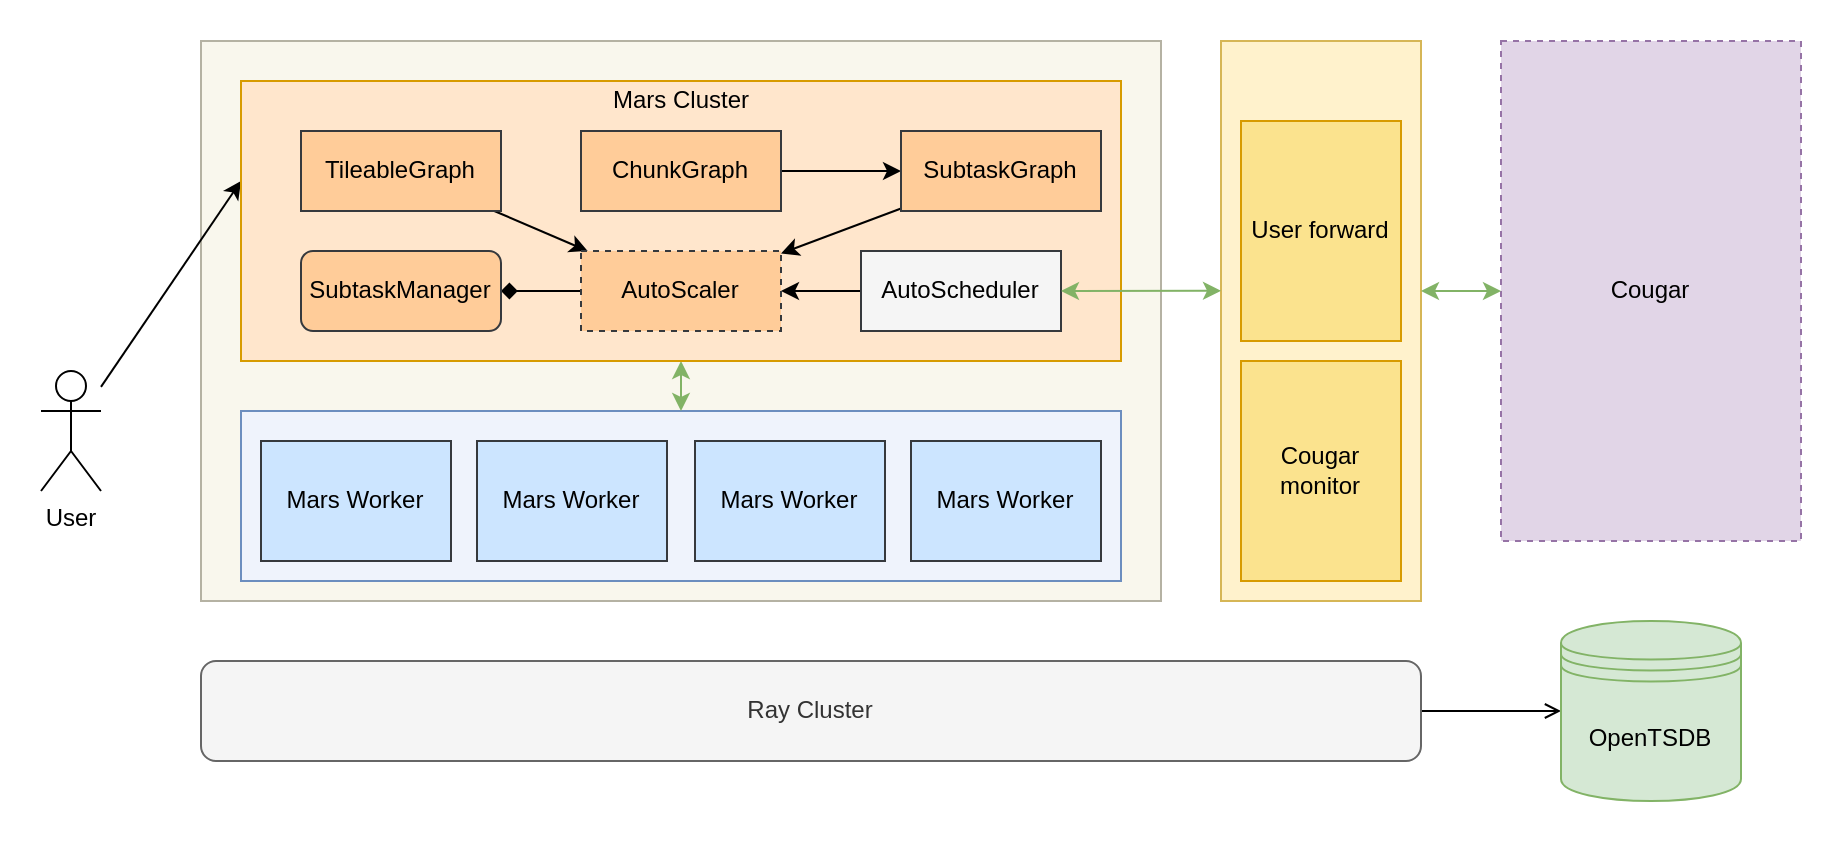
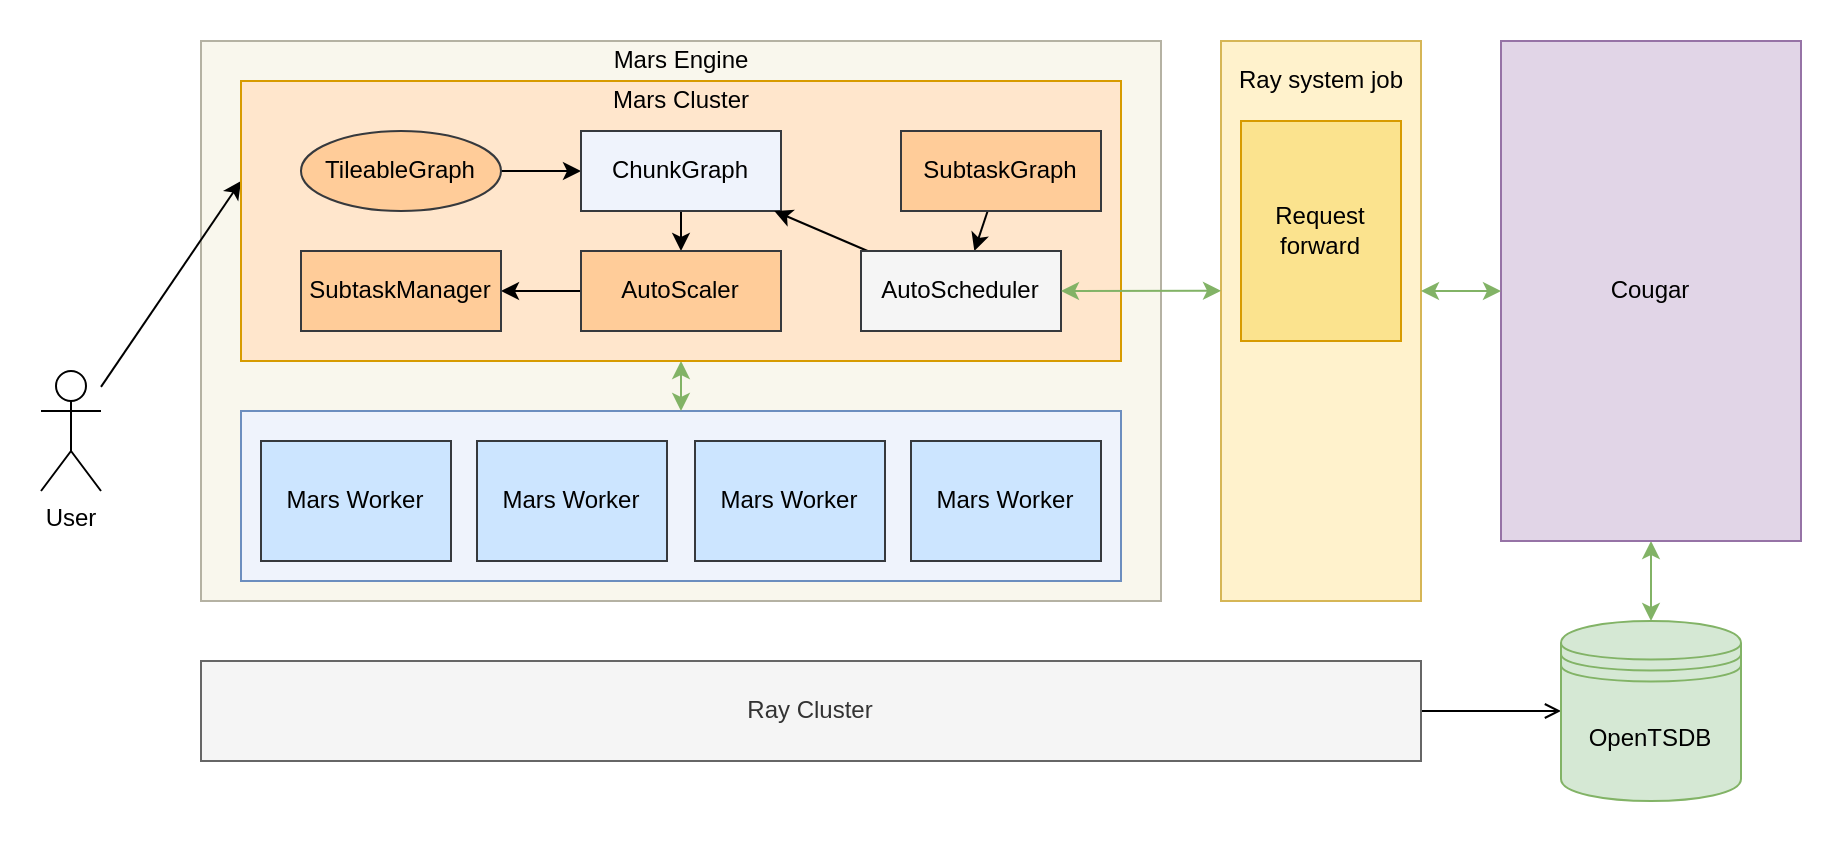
node "Mars Engine": added
node "Ray system job": added
node "TileableGraph": shape rectangle -> ellipse
node "ChunkGraph": fillcolor #ffcc99 -> #eff3fc
edge "ChunkGraph" -> "SubtaskGraph": now "ChunkGraph" -> "AutoScaler"
edge "SubtaskGraph" -> "AutoScaler": now "SubtaskGraph" -> "AutoScheduler"
edge "TileableGraph" -> "AutoScaler": now "TileableGraph" -> "ChunkGraph"
node "User forward": label "User forward" -> "Request forward"
node "SubtaskManager": shape rounded rectangle -> rectangle
edge "AutoScaler" -> "SubtaskManager": arrowhead diamond -> classic
node "AutoScaler": style dashed -> solid
edge "AutoScheduler" -> "AutoScaler": now "AutoScheduler" -> "ChunkGraph"
node "Cougar": style dashed -> solid
node "Cougar monitor": removed
edge "Cougar" -- "OpenTSDB": added
node "Ray Cluster": shape rounded rectangle -> rectangle
